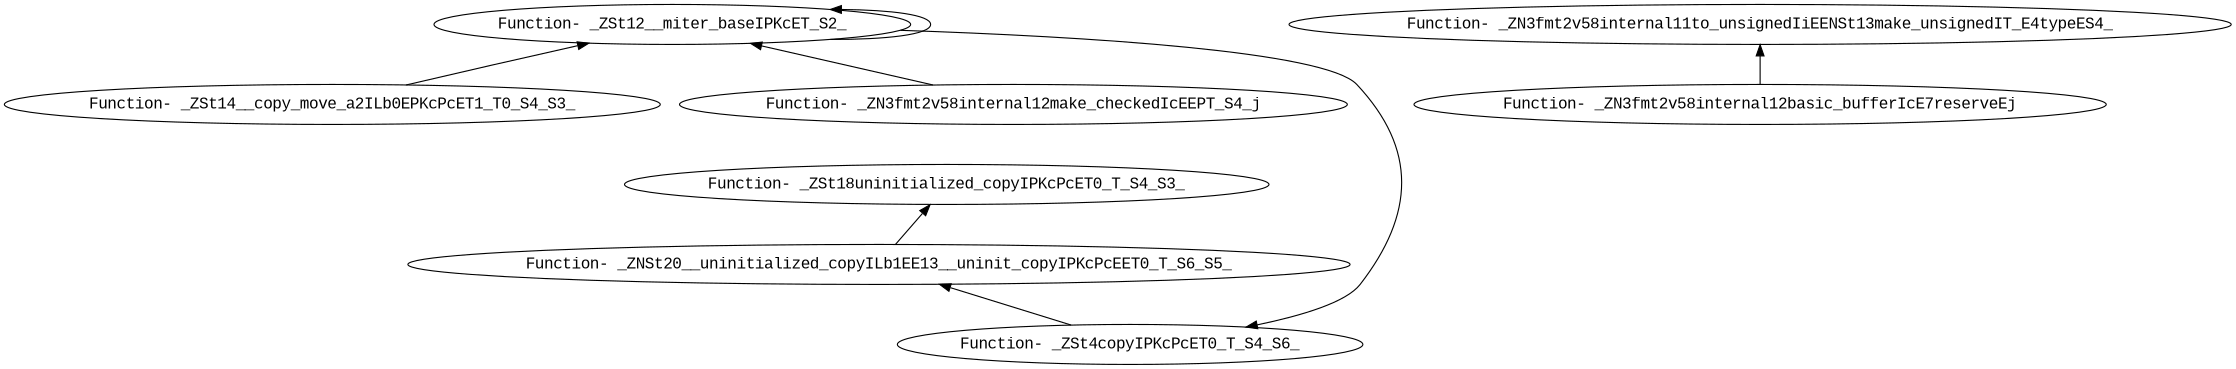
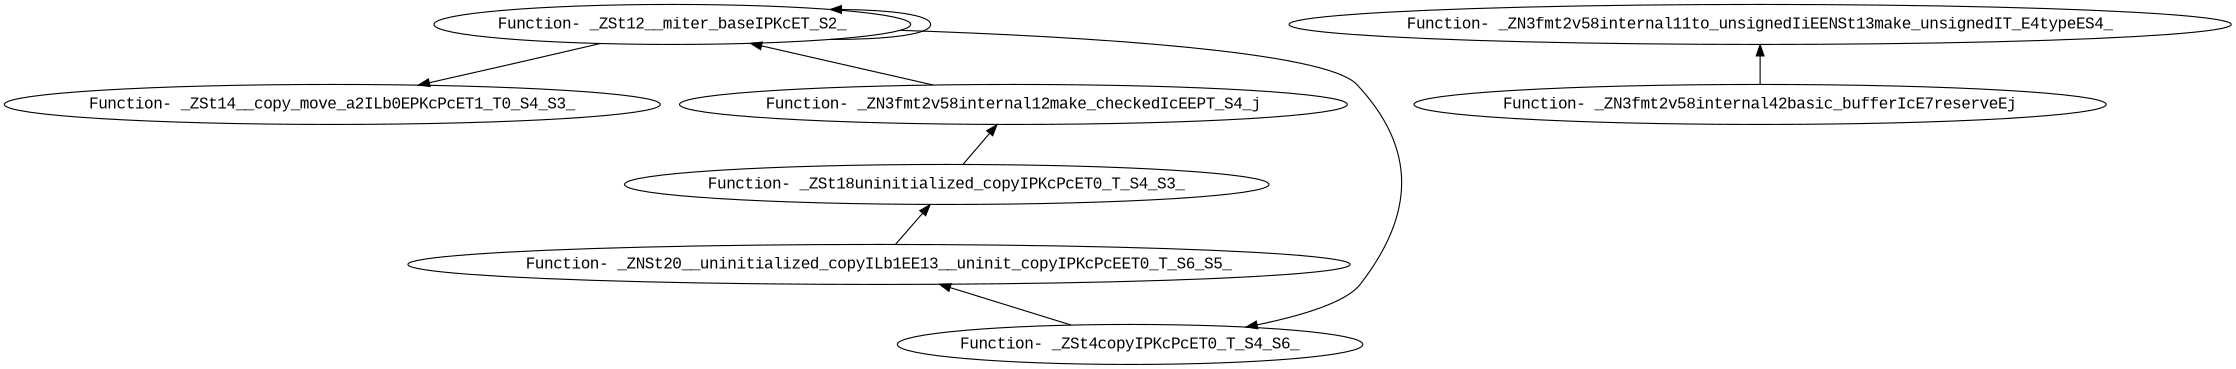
edge "Function- _ZSt14__copy_move_a2ILb0EPKcPcET1_T0_S4_S3_" -> "Function- _ZSt12__miter_baseIPKcET_S2_": reversed
node "Function- _ZN3fmt2v58internal12basic_bufferIcE7reserveEj": label "Function- _ZN3fmt2v58internal12basic_bufferIcE7reserveEj" -> "Function- _ZN3fmt2v58internal42basic_bufferIcE7reserveEj"
edge "Function- _ZSt18uninitialized_copyIPKcPcET0_T_S4_S3_" -> "Function- _ZN3fmt2v58internal12make_checkedIcEEPT_S4_j": added
